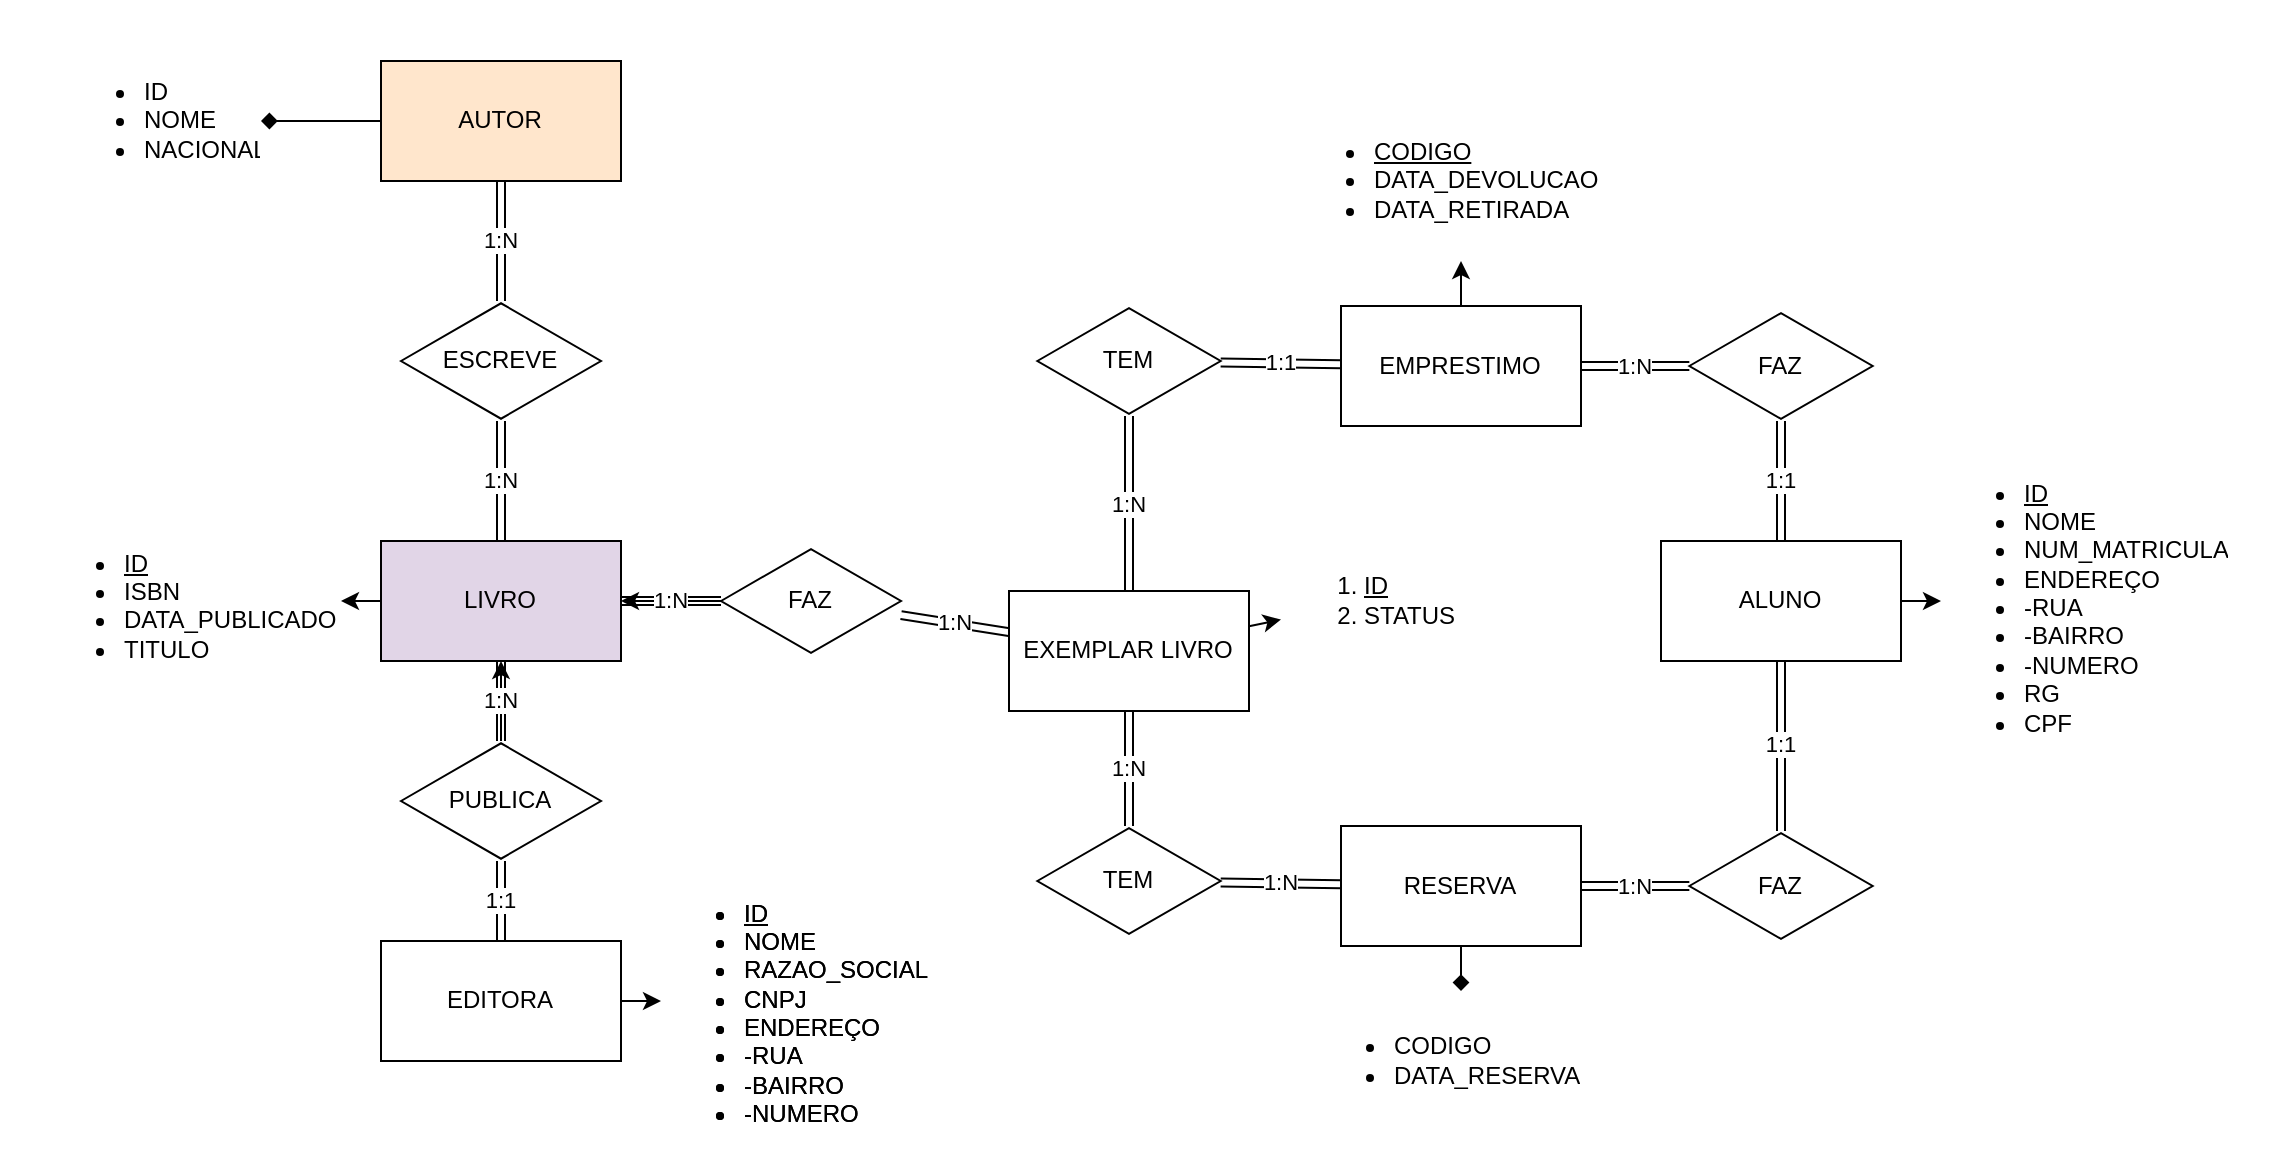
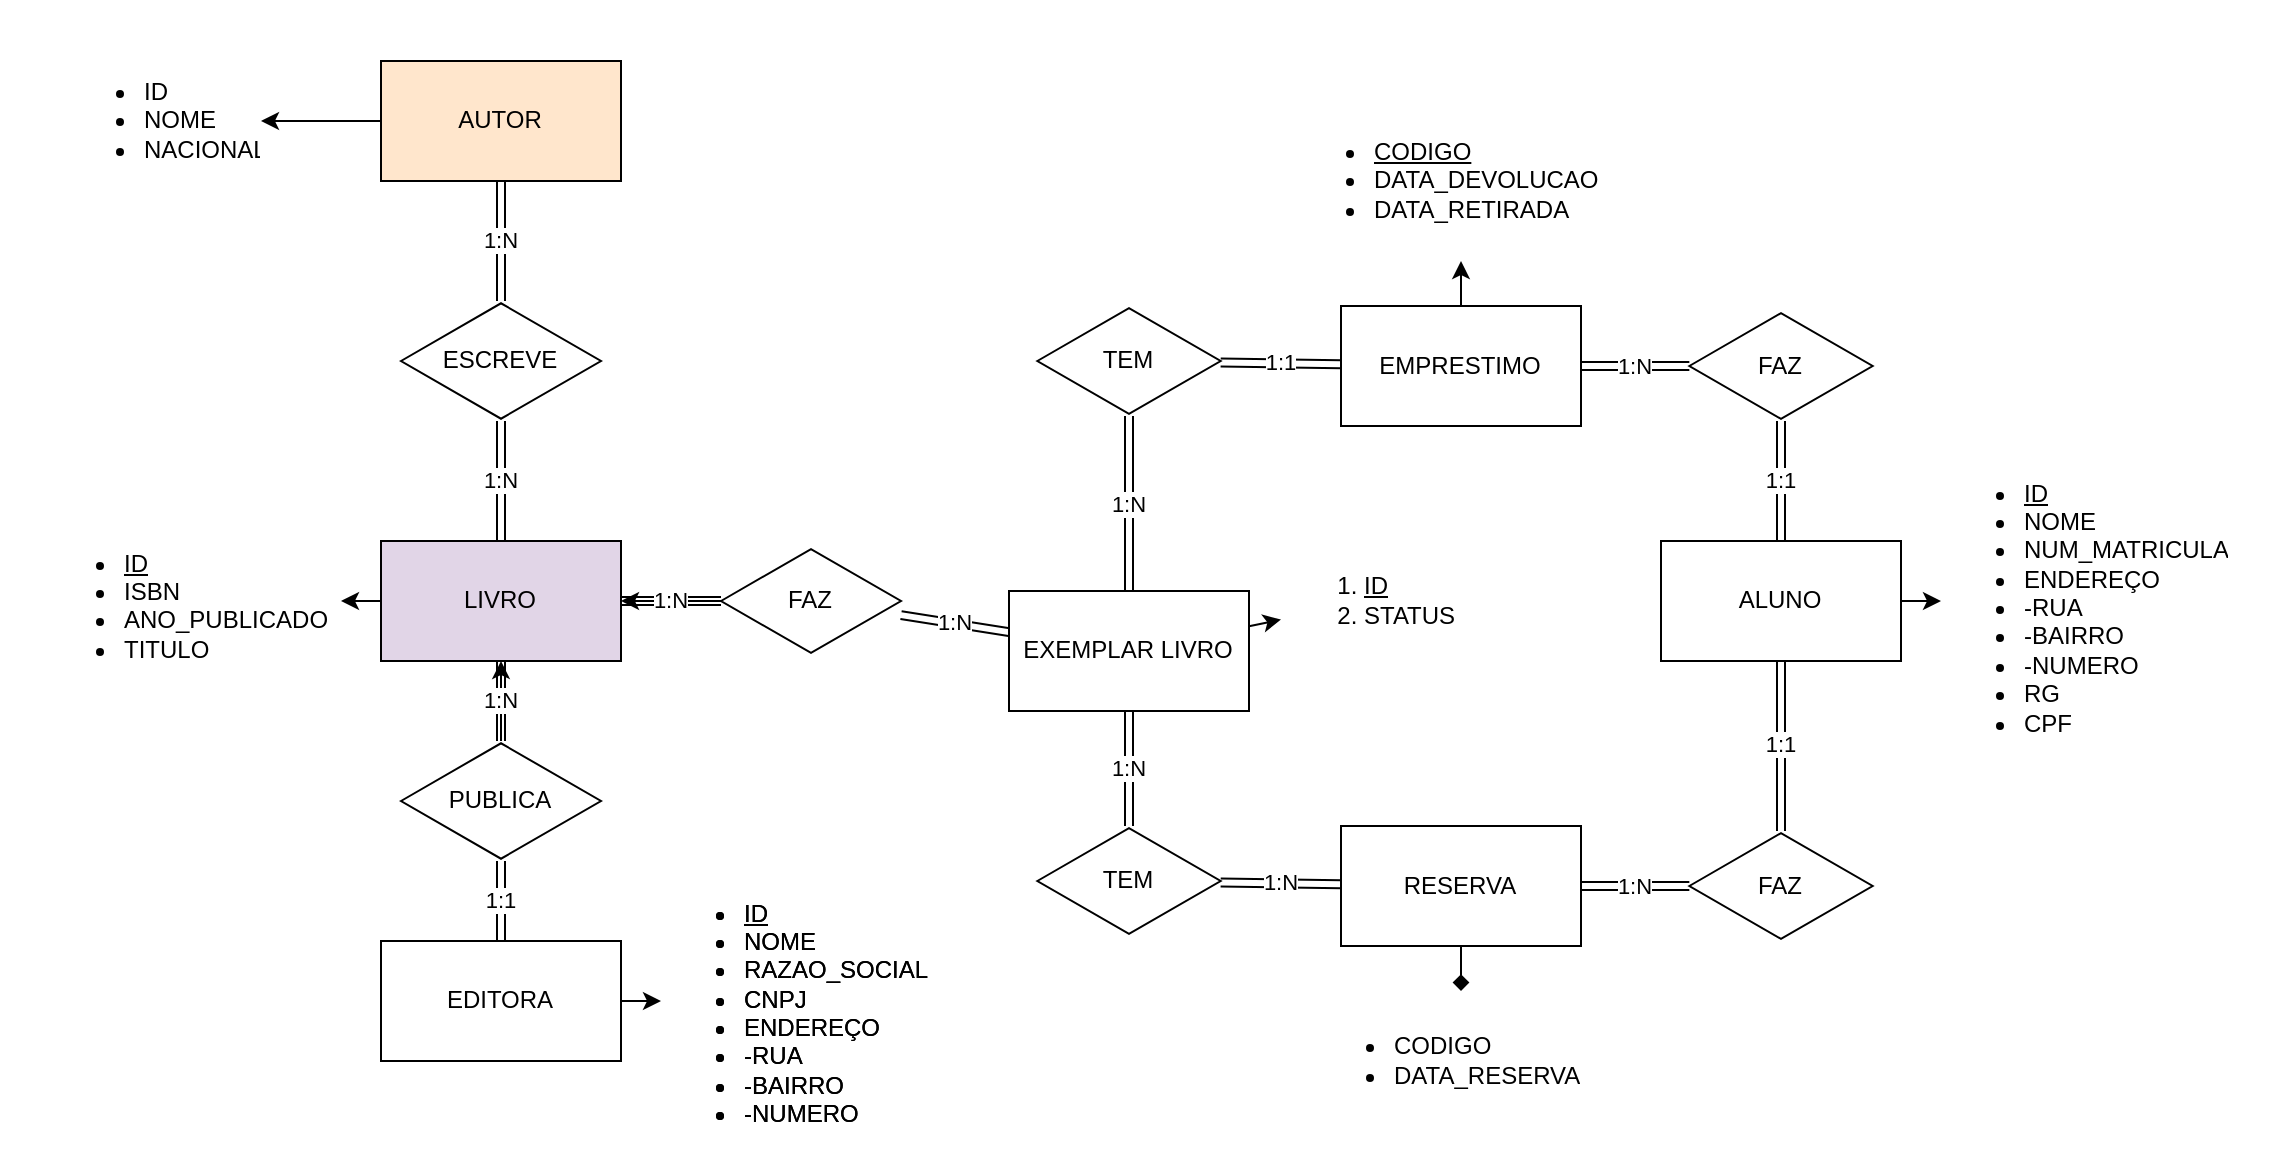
edge "AUTOR" -> "ID NOME NACIONALIDADE": arrowhead diamond -> classic
node "ID ISBN DATA_PUBLICADO TITULO": label "ID ISBN DATA_PUBLICADO TITULO" -> "ID ISBN ANO_PUBLICADO TITULO"
